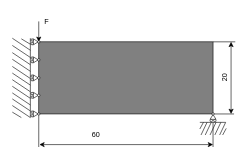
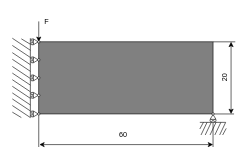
node "60": moved (96, 135) -> (123, 135)
